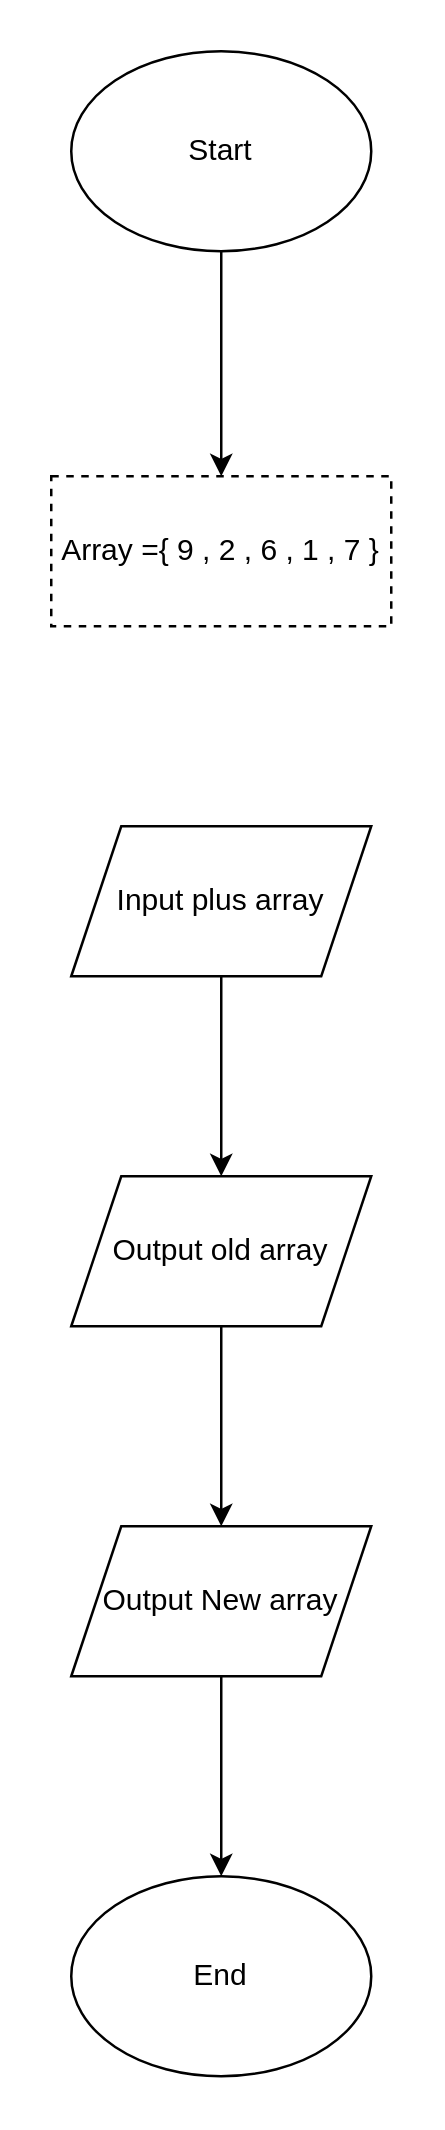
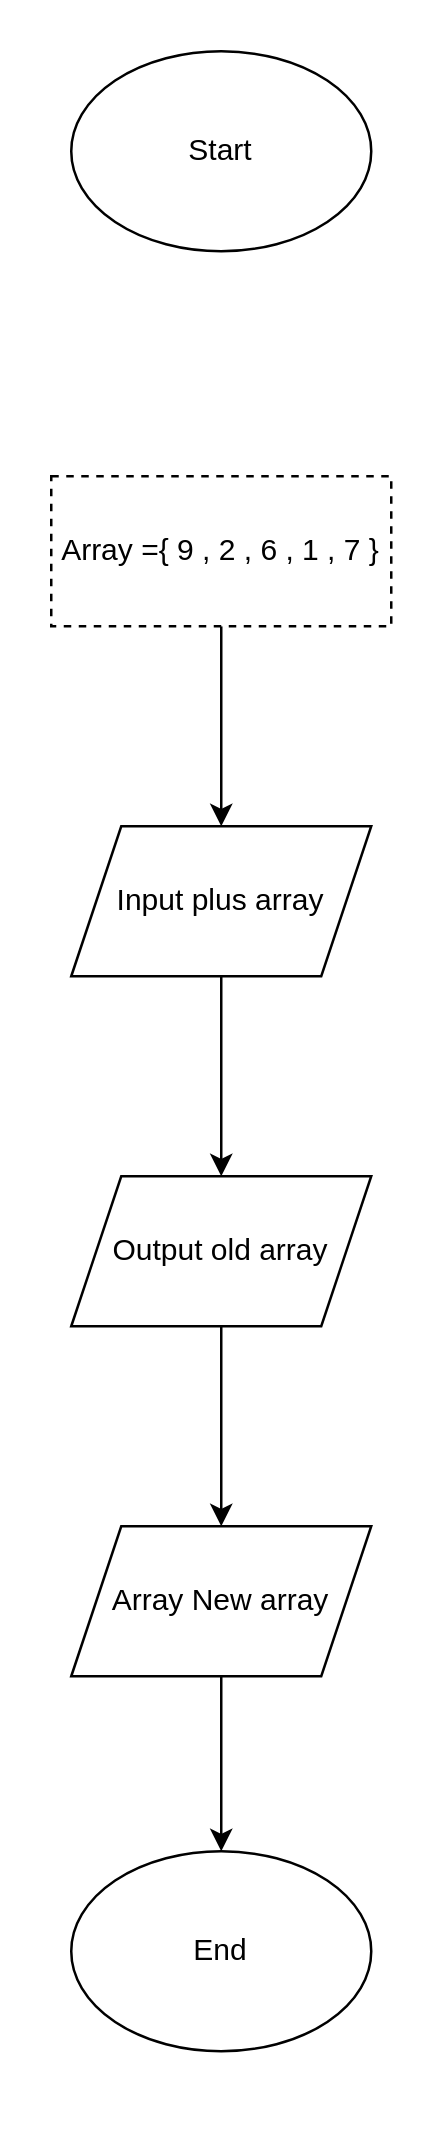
edge "Start" -> "Array ={ 9 , 2 , 6 , 1 , 7 }": removed
edge "Array ={ 9 , 2 , 6 , 1 , 7 }" -> "Input plus array": added
node "Output New array": label "Output New array" -> "Array New array"
node "End": moved (221, 1976) -> (221, 1951)
